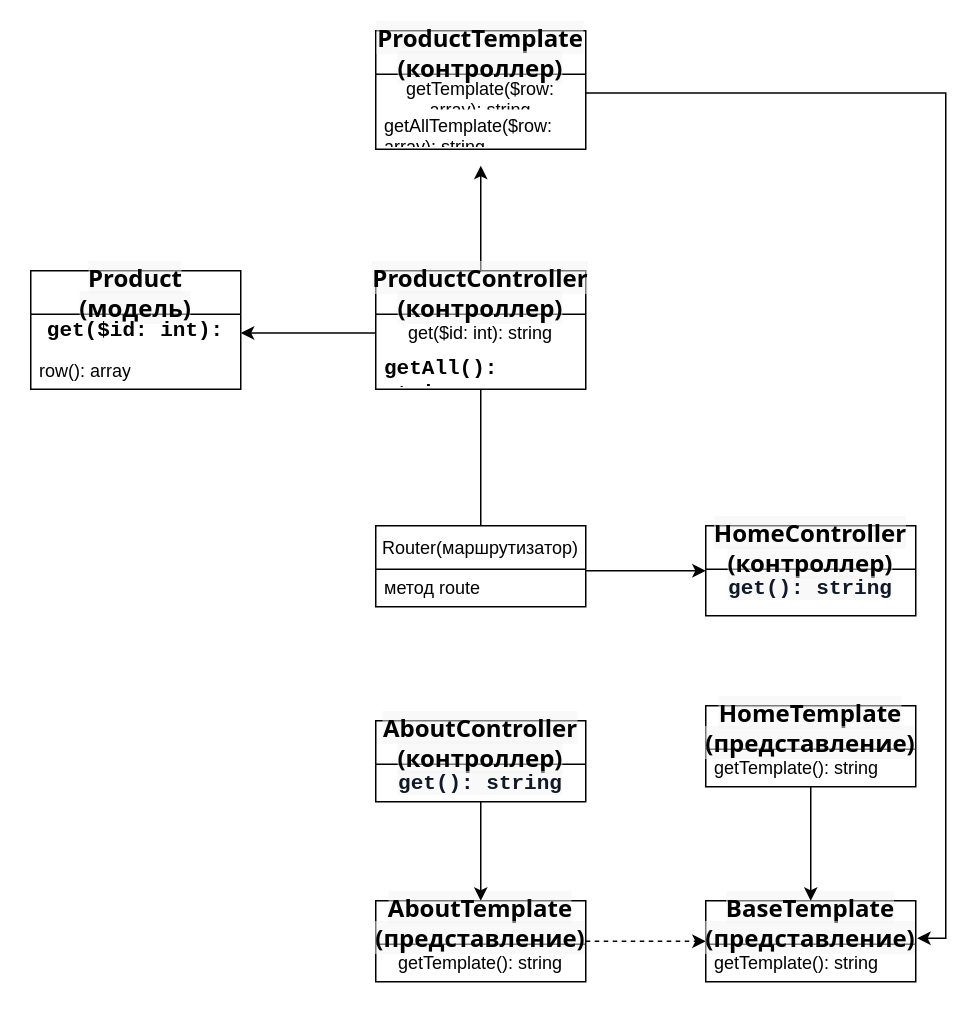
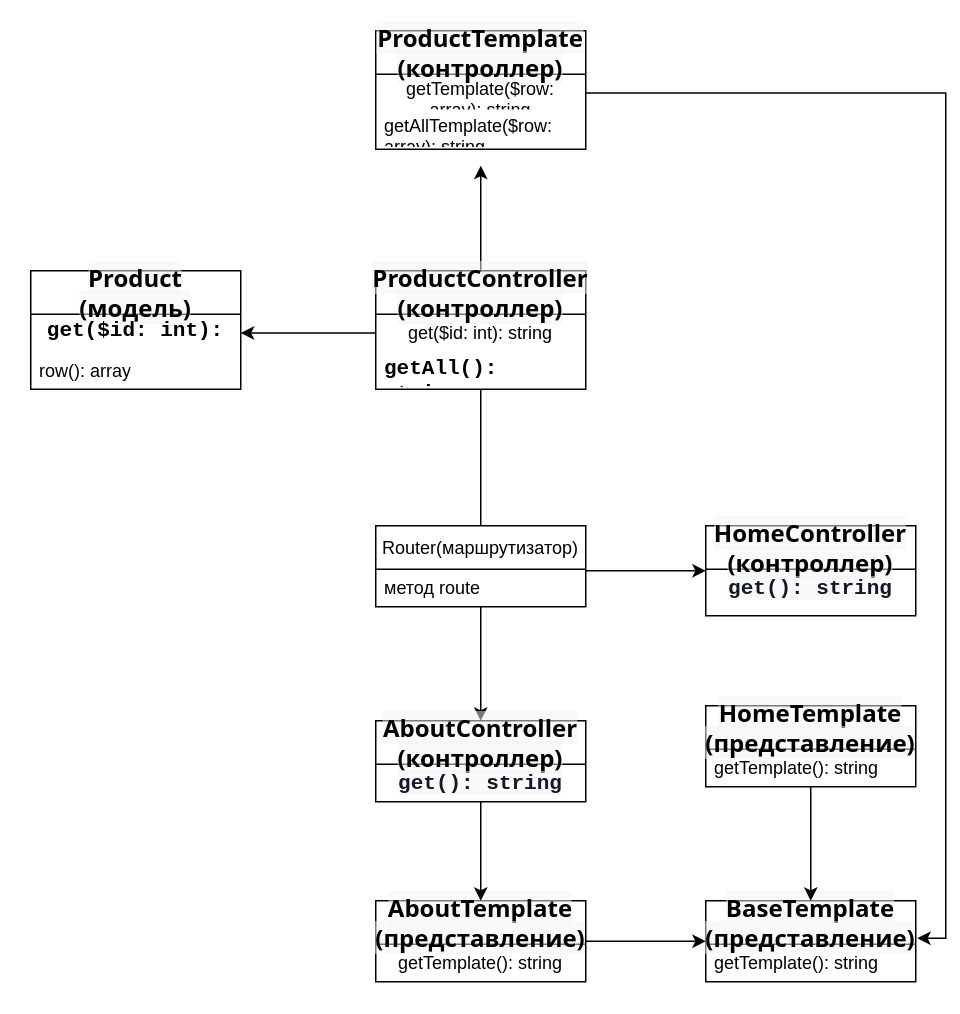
edge "Router(маршрутизатор)" -> "AboutController (контроллер)": added
edge "AboutTemplate (представление)" -> "BaseTemplate (представление)": style dashed -> solid
